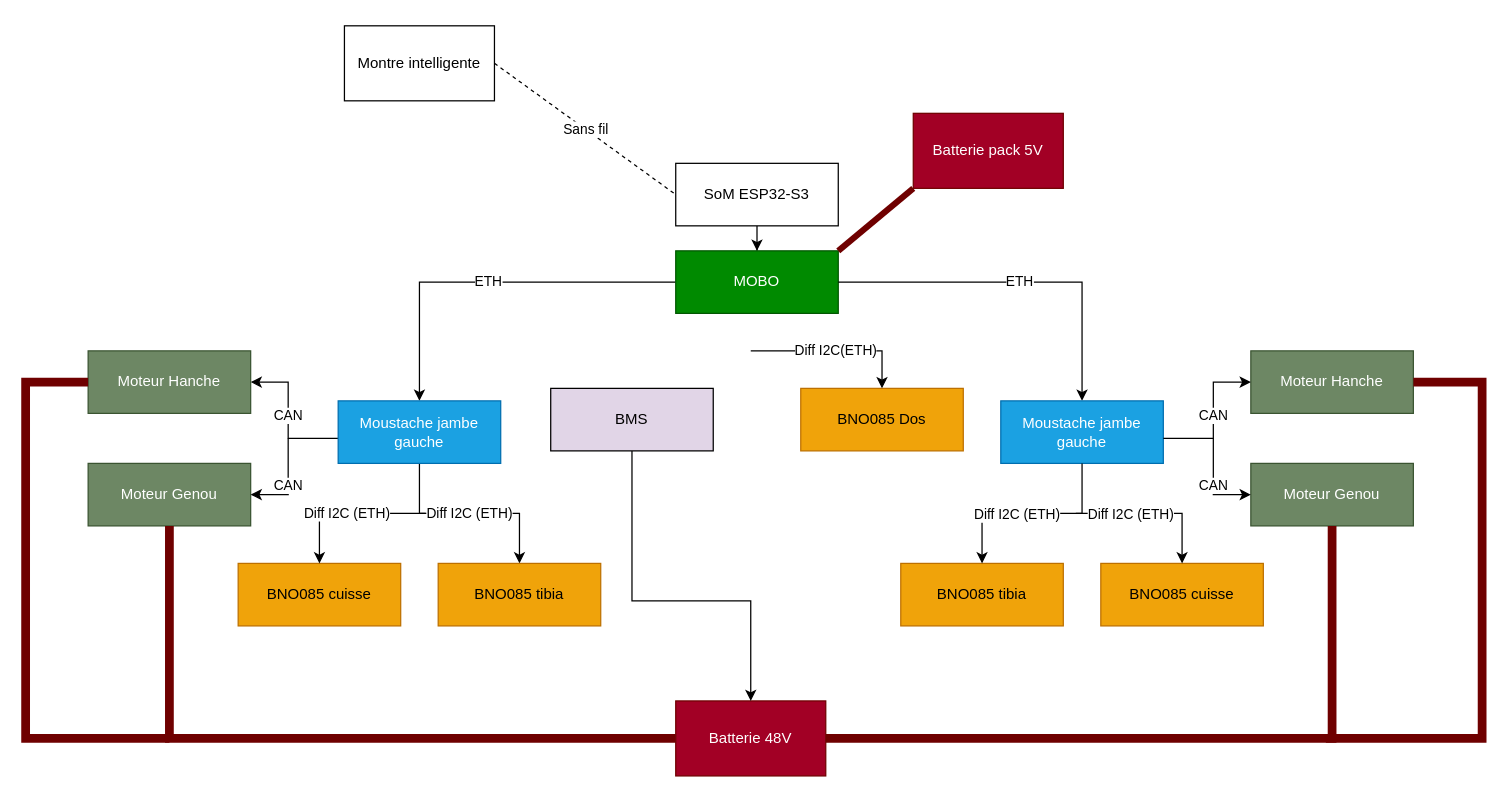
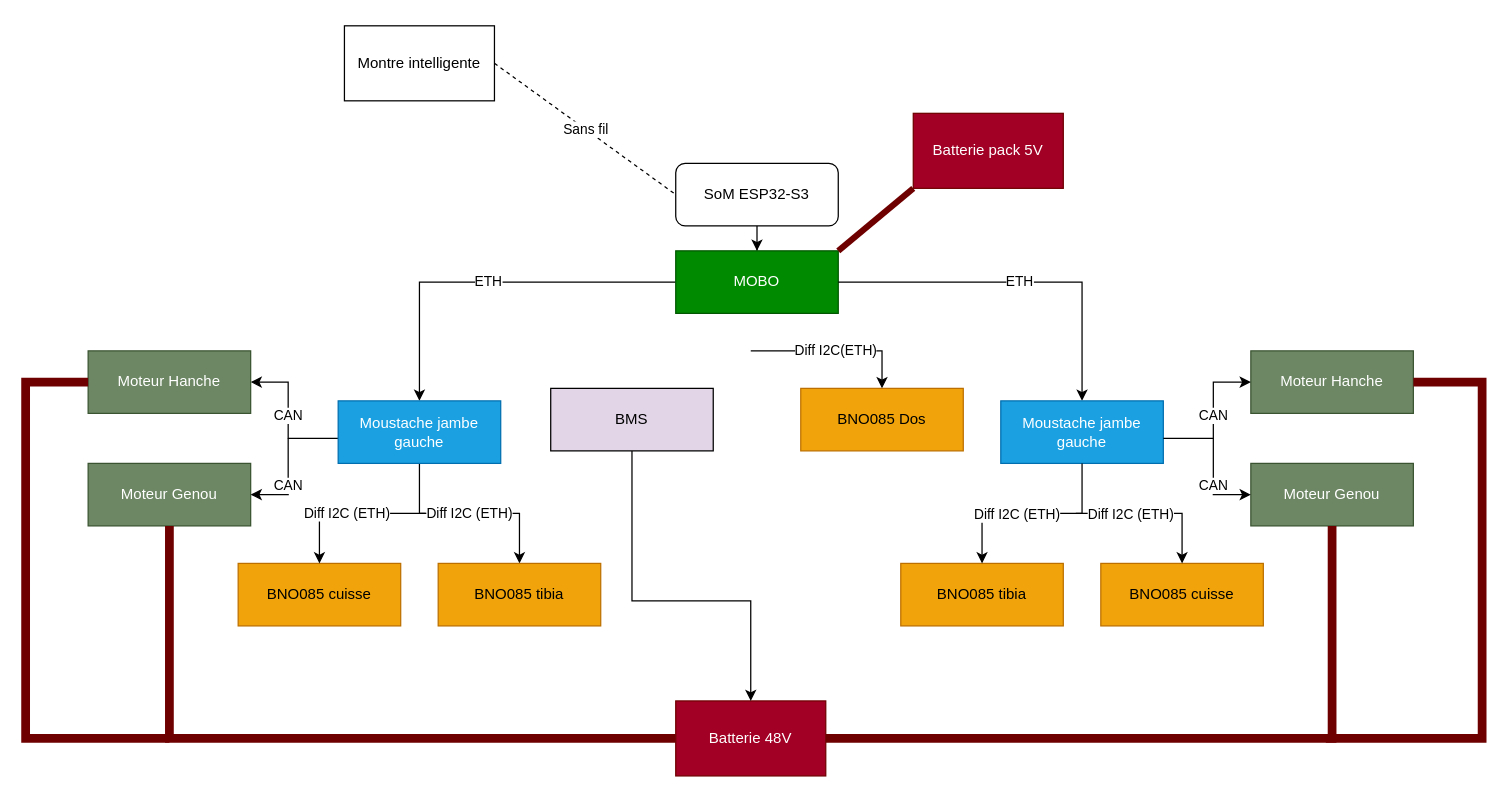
node "SoM ESP32-S3": shape rectangle -> rounded rectangle
